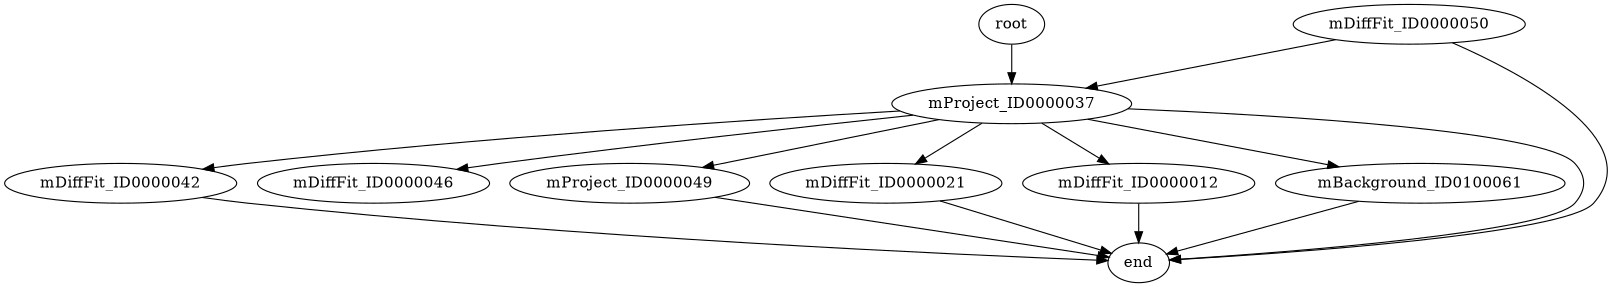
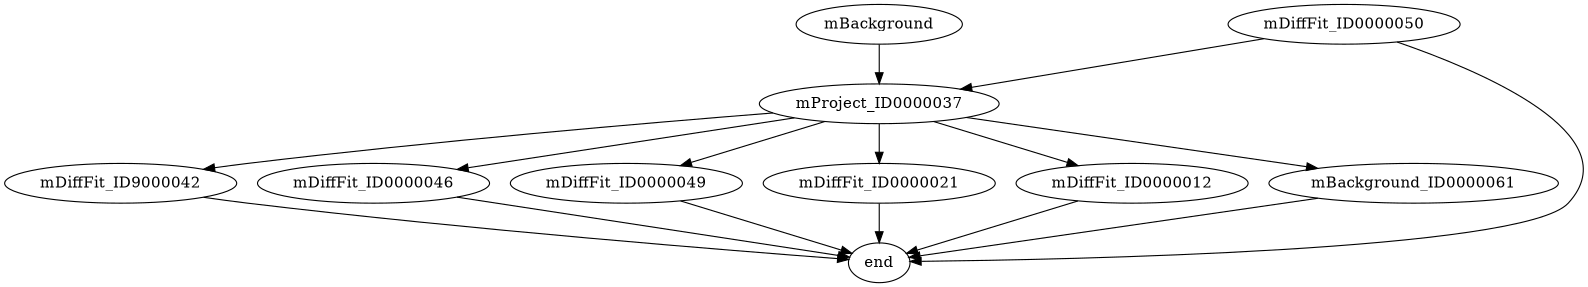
node "root": label "root" -> "mBackground"
edge "mProject_ID0000037" -> "end": now "mDiffFit_ID0000046" -> "end"
node "mDiffFit_ID0000042": label "mDiffFit_ID0000042" -> "mDiffFit_ID9000042"
node "mProject_ID0000049": label "mProject_ID0000049" -> "mDiffFit_ID0000049"
node "mBackground_ID0100061": label "mBackground_ID0100061" -> "mBackground_ID0000061"
